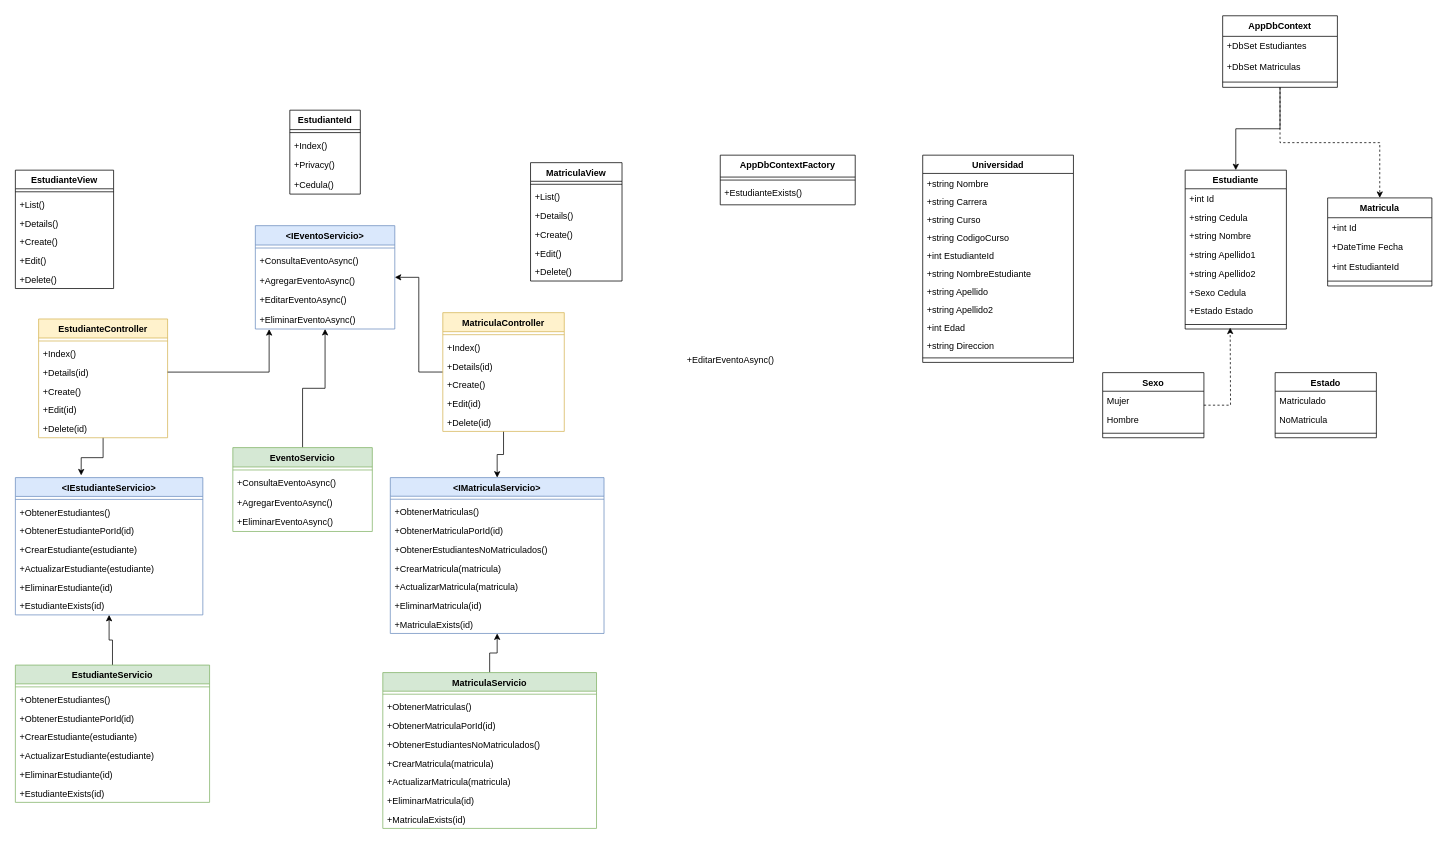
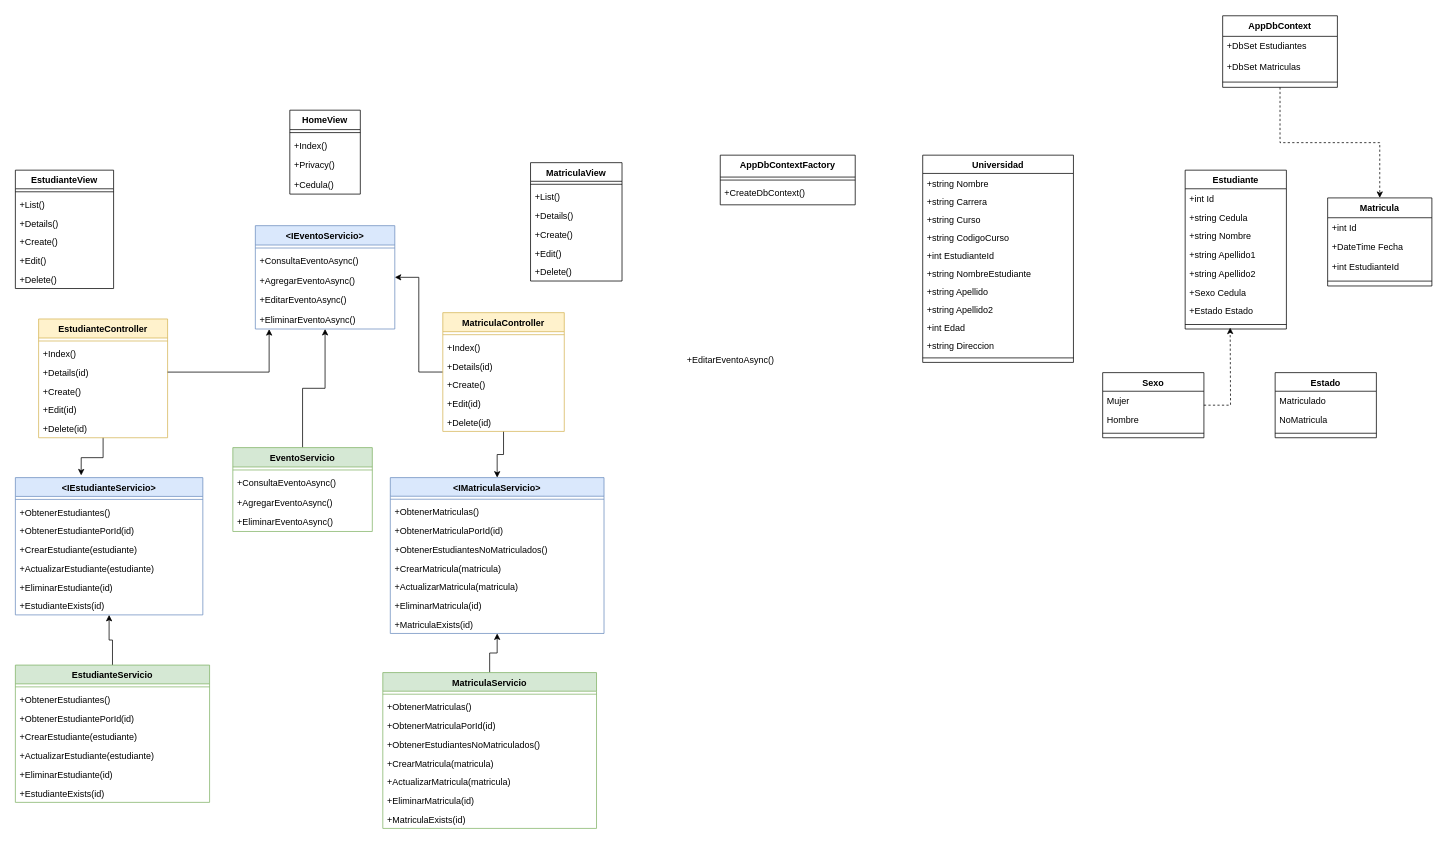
node "EstudianteId": label "EstudianteId" -> "HomeView"
edge "AppDbContext" -> "Estudiante": removed
node "+EstudianteExists()": label "+EstudianteExists()" -> "+CreateDbContext()"
